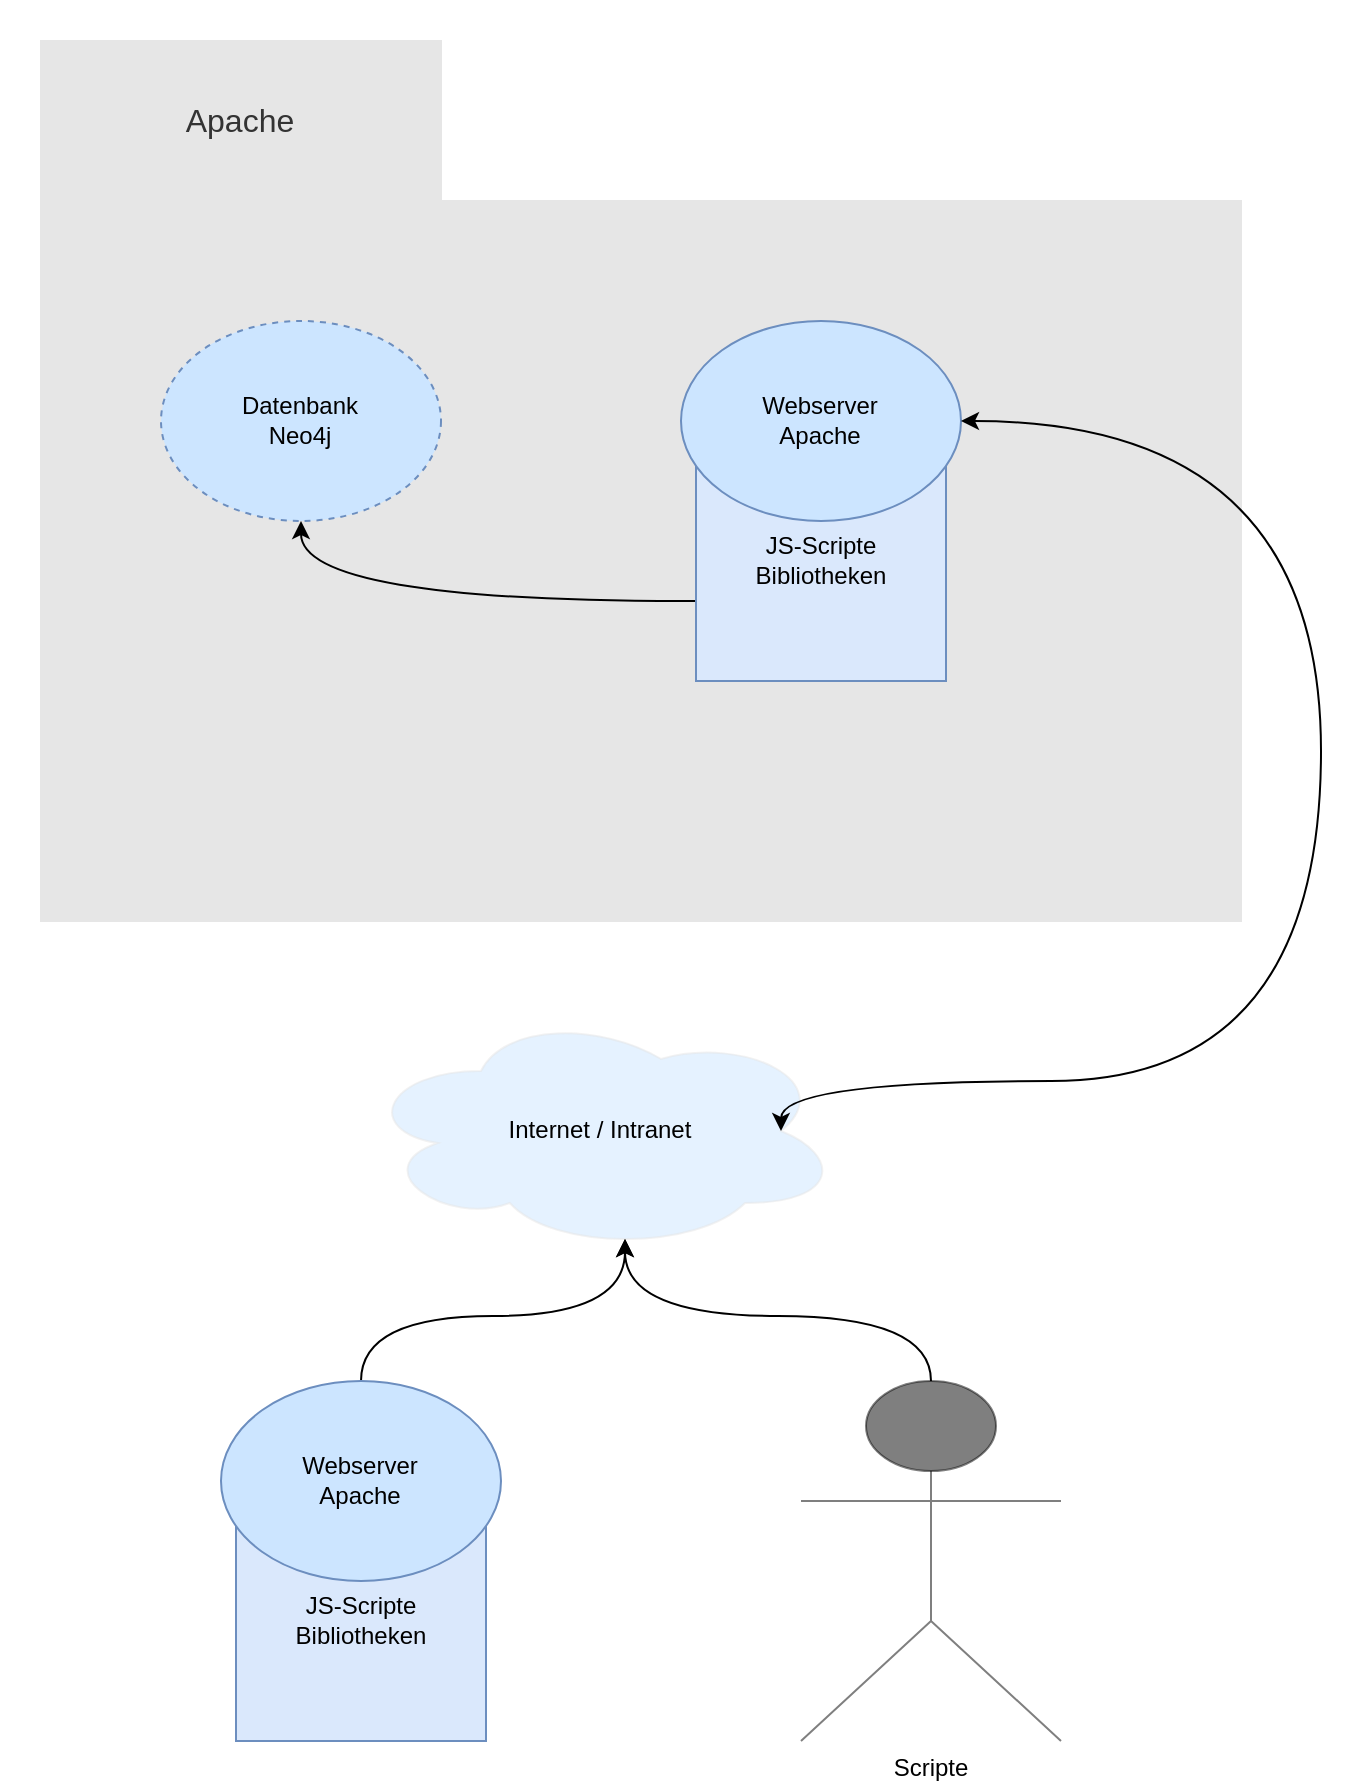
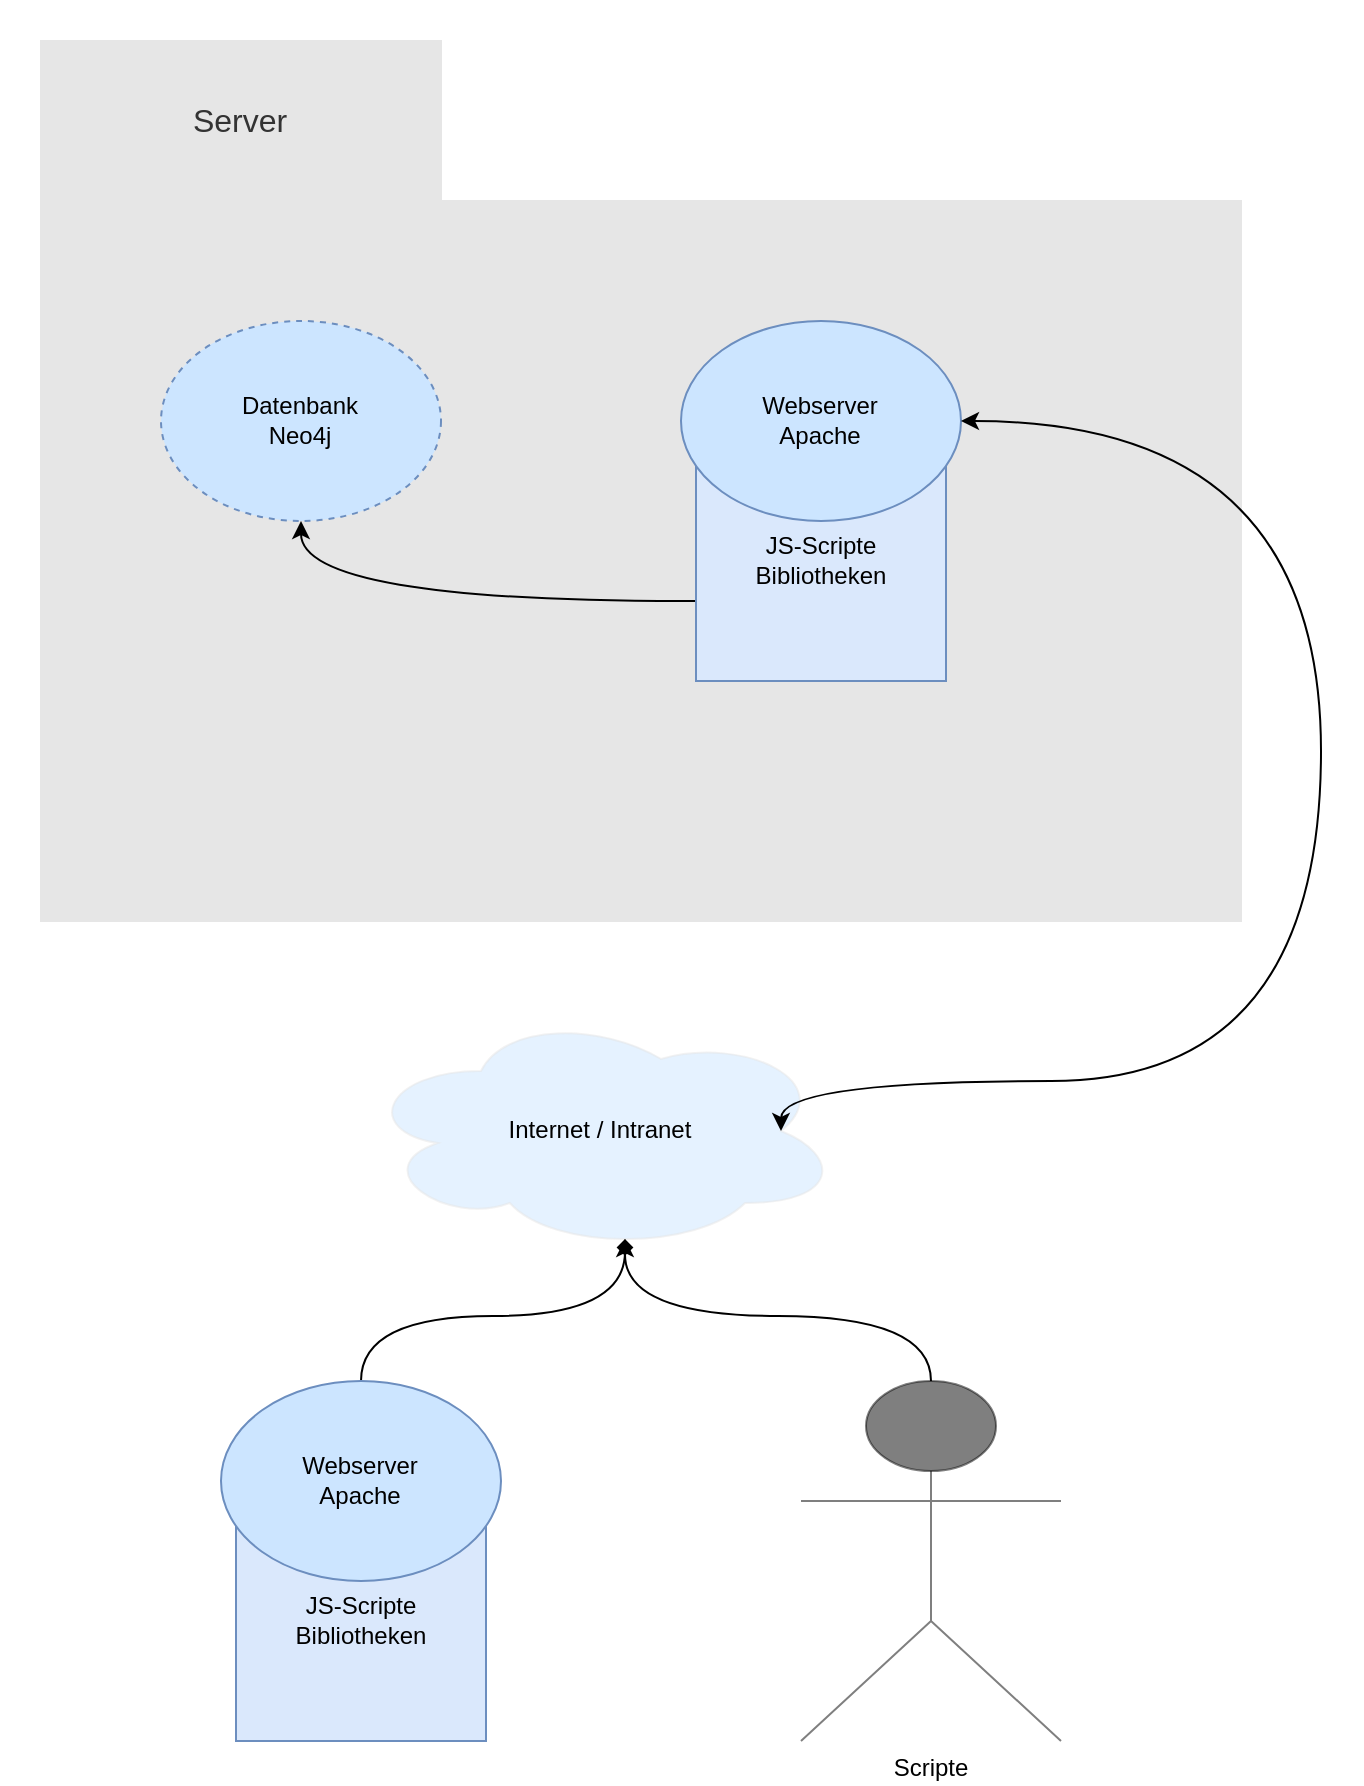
node "Apache": label "Apache" -> "Server"
edge "Scripte" -> "Internet / Intranet": arrowhead classic -> diamond
